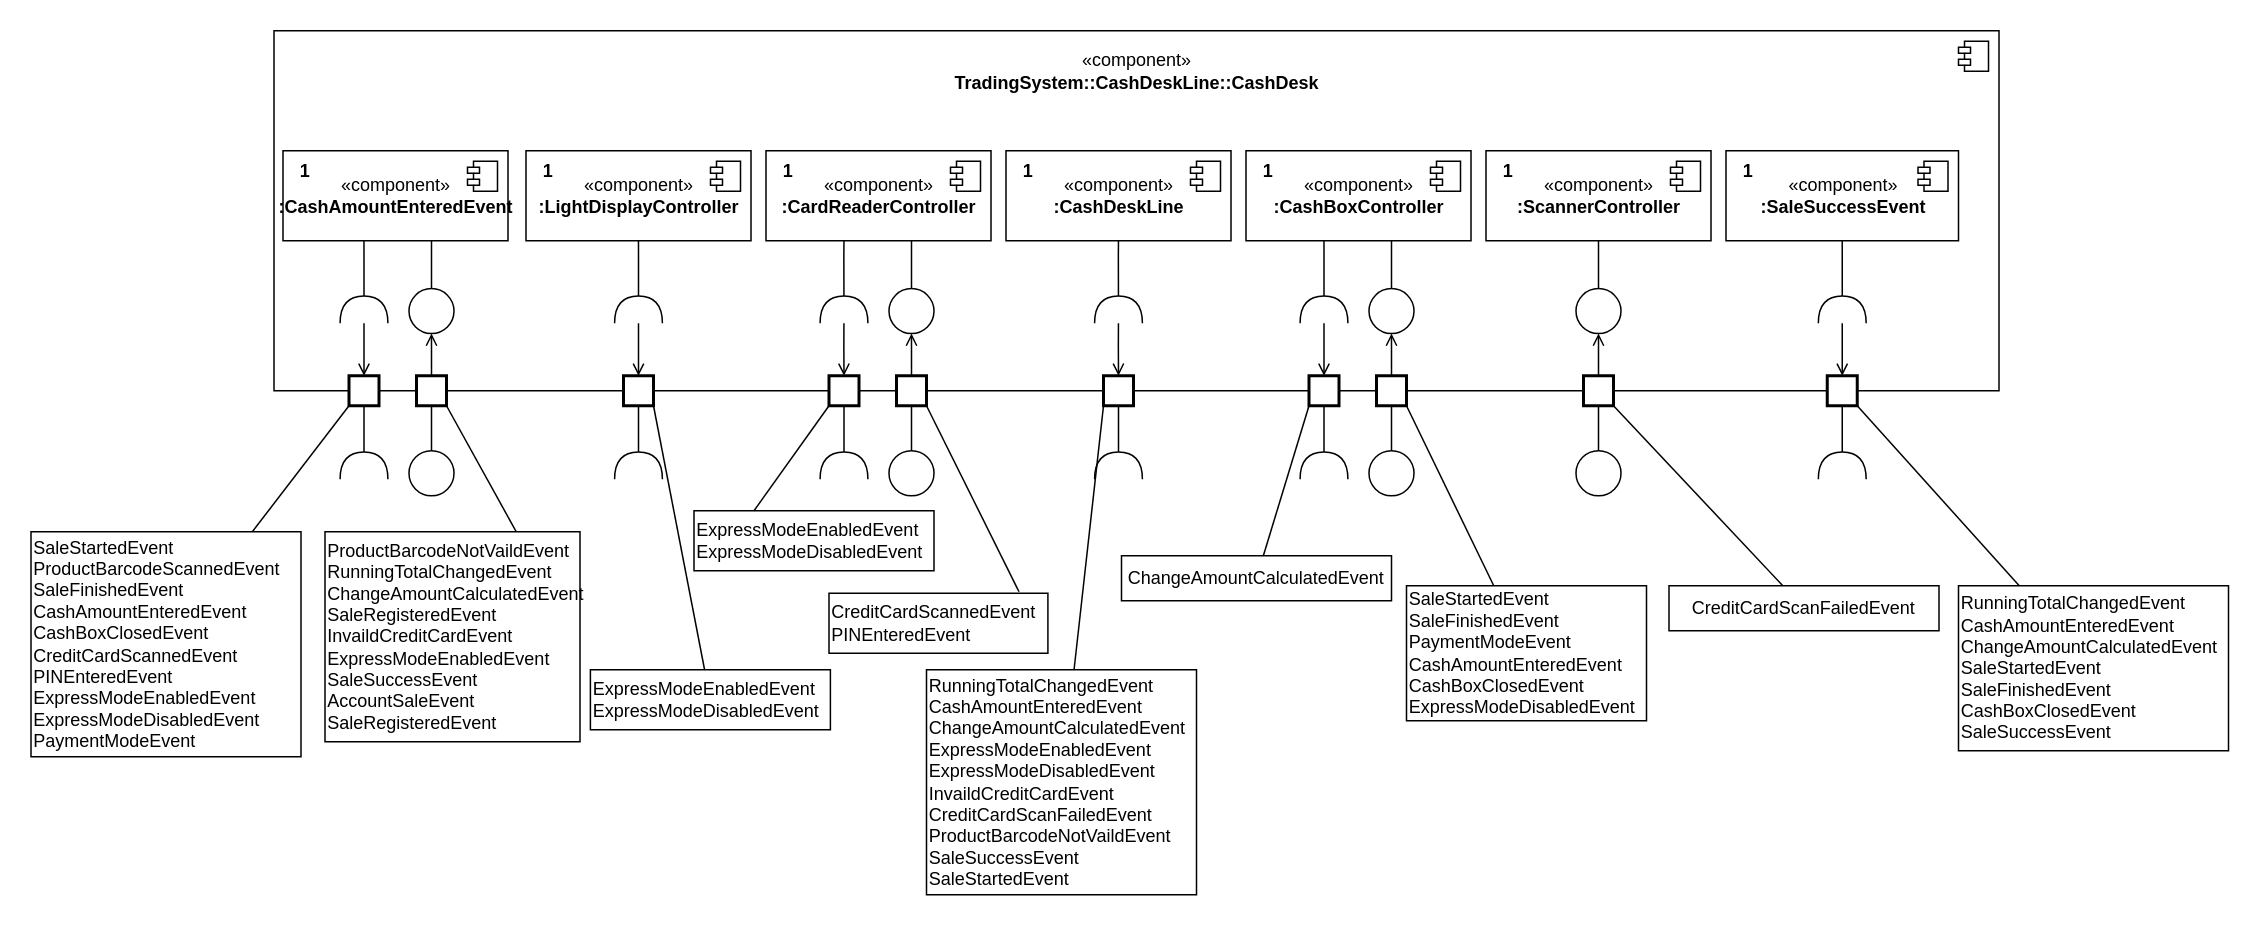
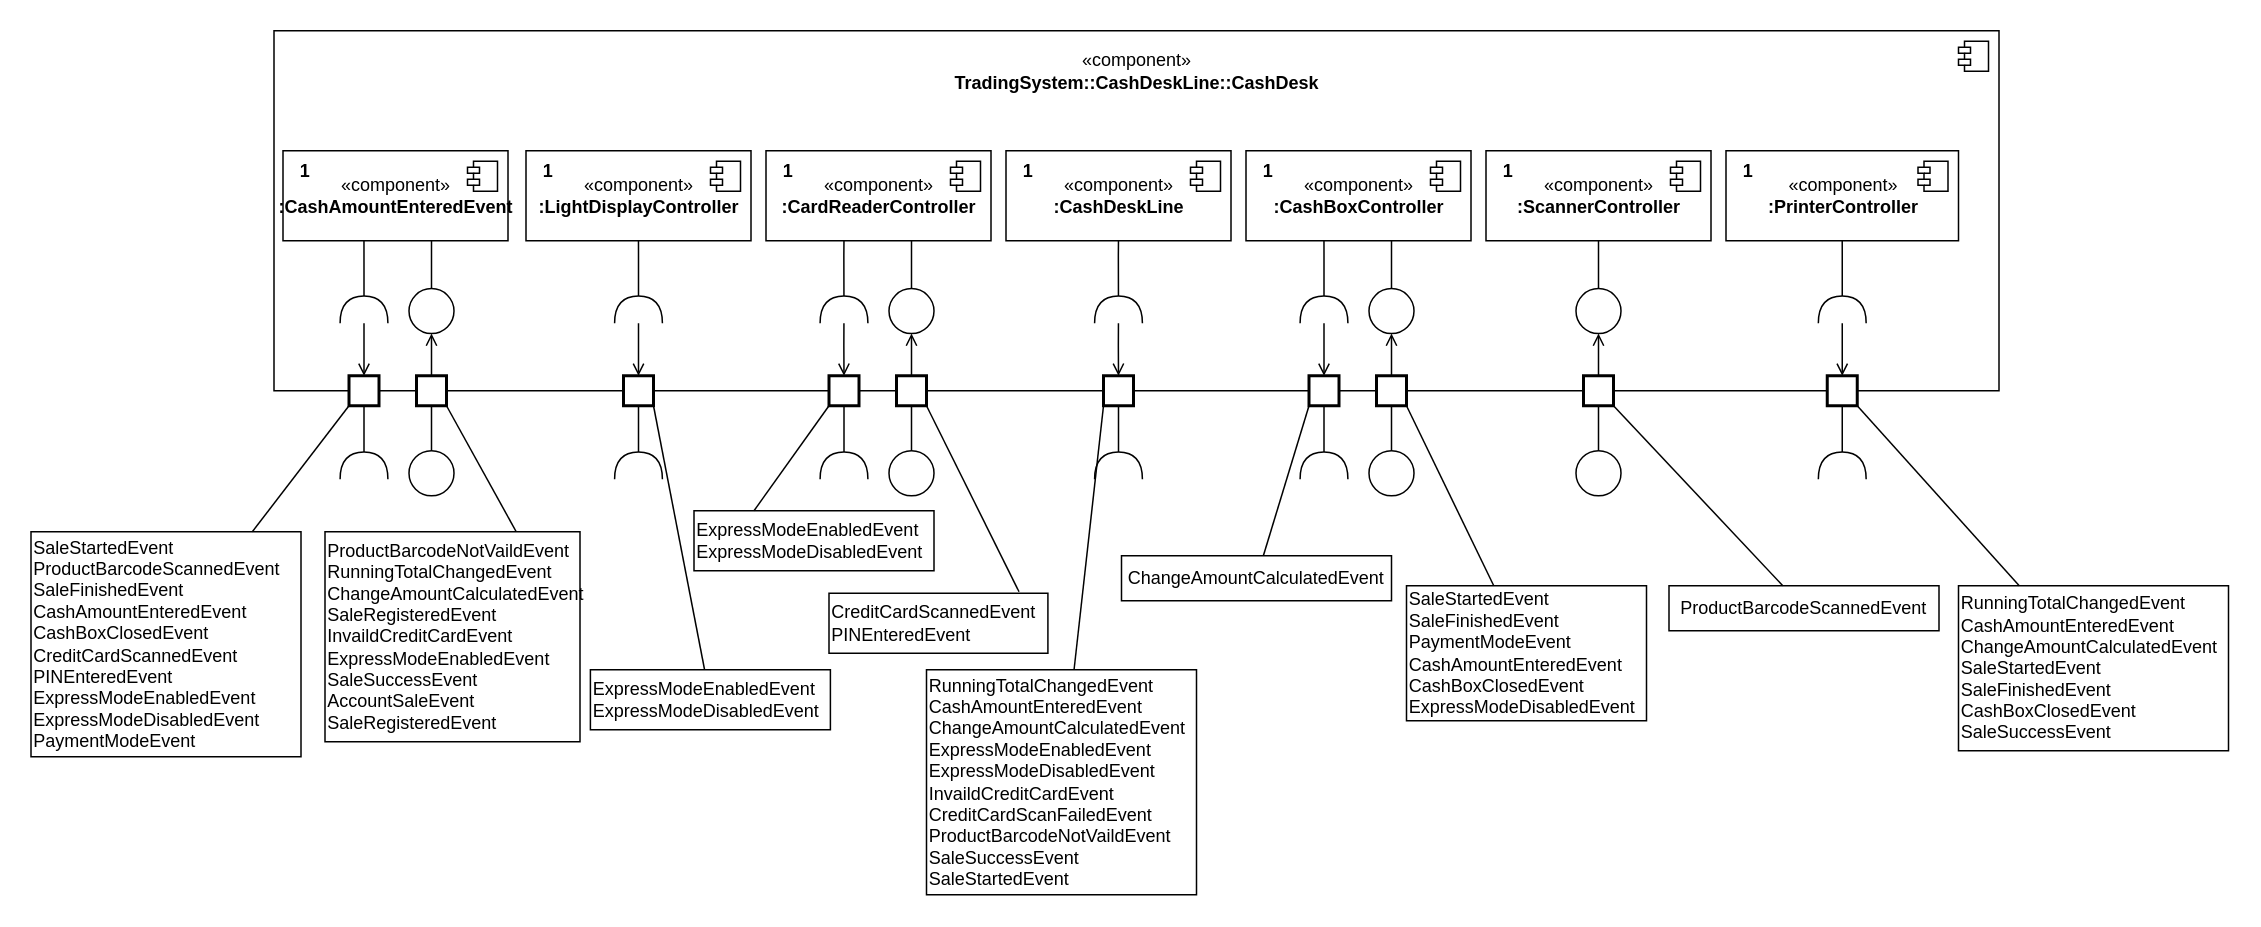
node "«component» :SaleSuccessEvent": label "«component» :SaleSuccessEvent" -> "«component» :PrinterController"
node "CreditCardScanFailedEvent": label "CreditCardScanFailedEvent" -> "ProductBarcodeScannedEvent"
